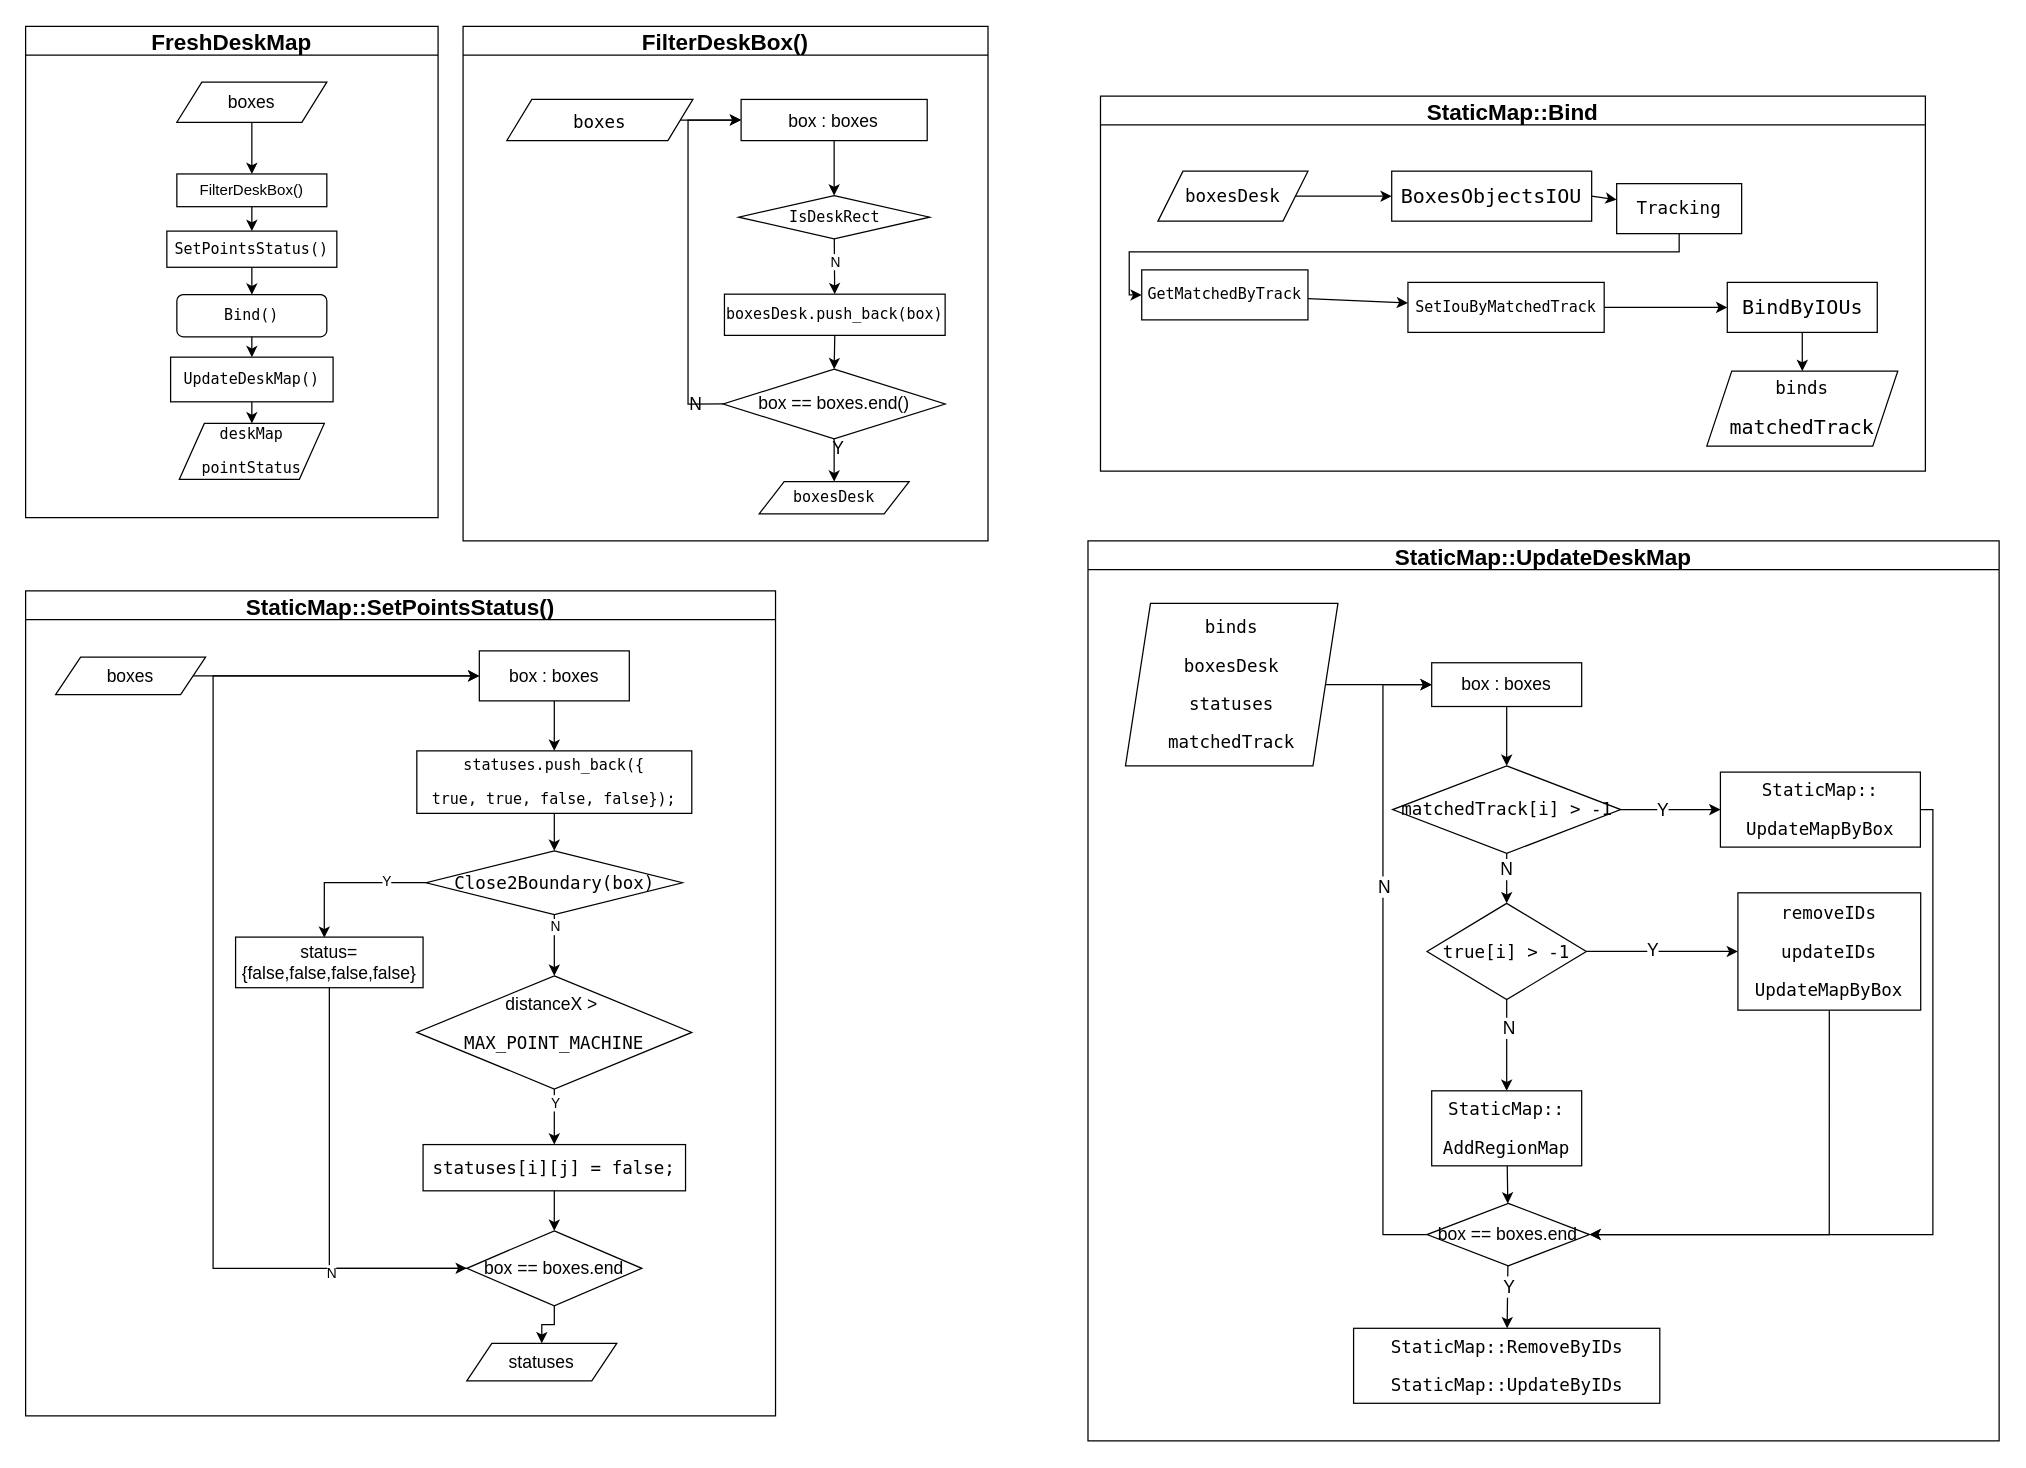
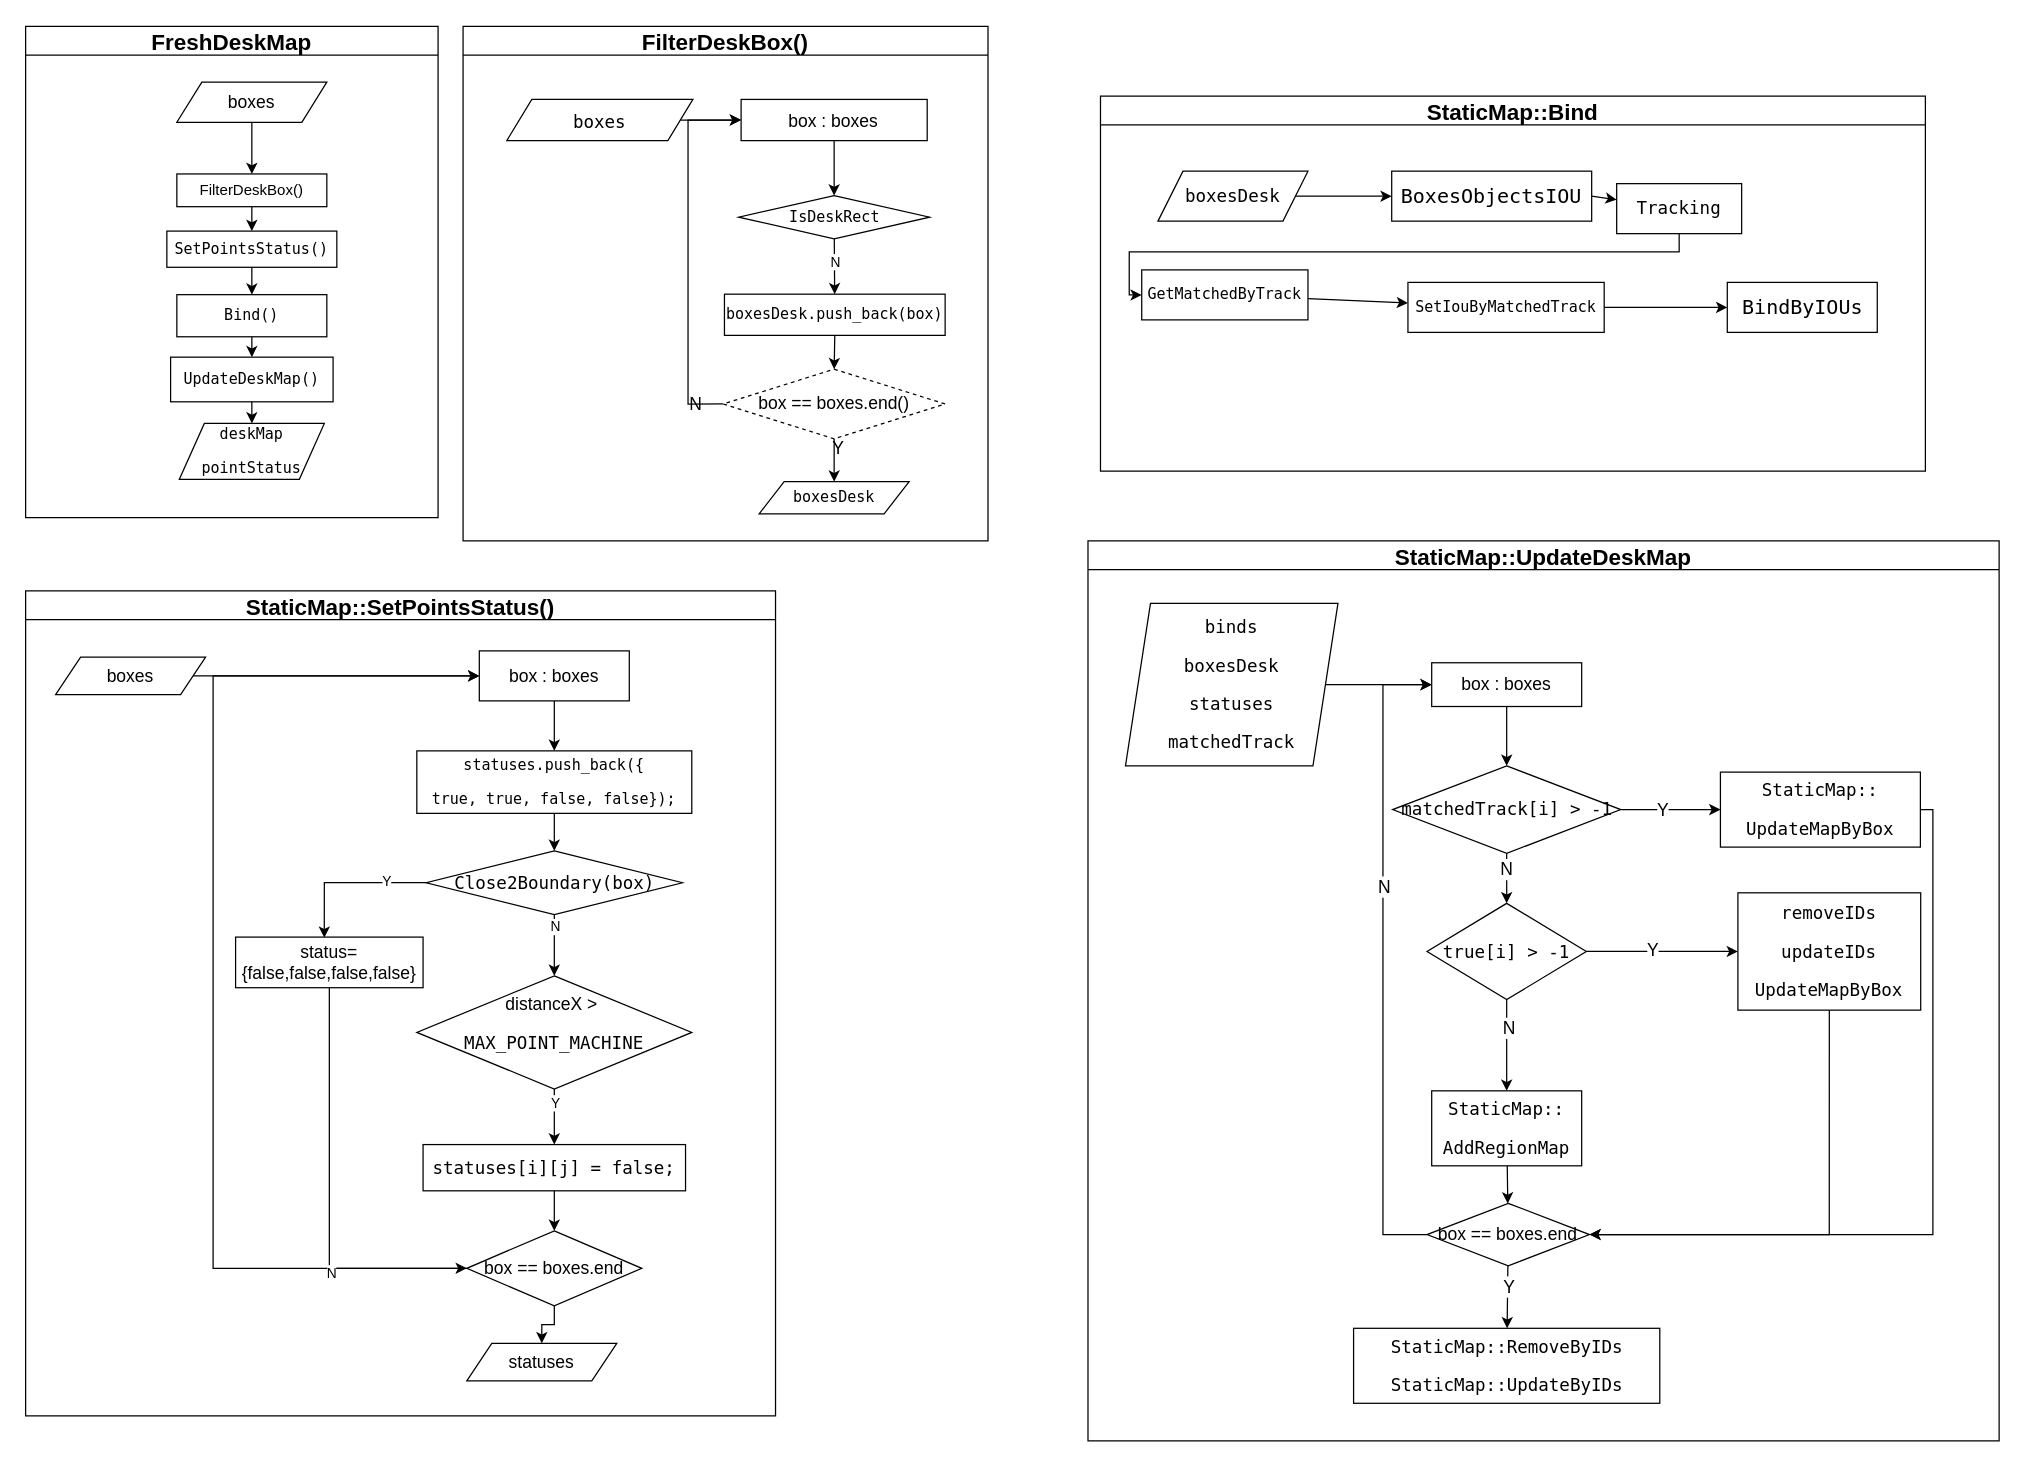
node "Bind()": shape rounded rectangle -> rectangle
edge "BindByIOUs" -> "bindsmatchedTrack": removed
node "box == boxes.end()": style solid -> dashed
node "bindsmatchedTrack": removed
